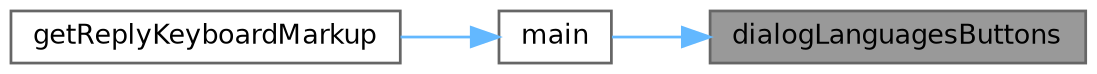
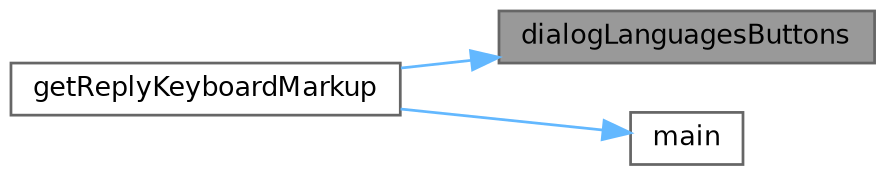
edge "main" -> "dialogLanguagesButtons": now "getReplyKeyboardMarkup" -> "dialogLanguagesButtons"
